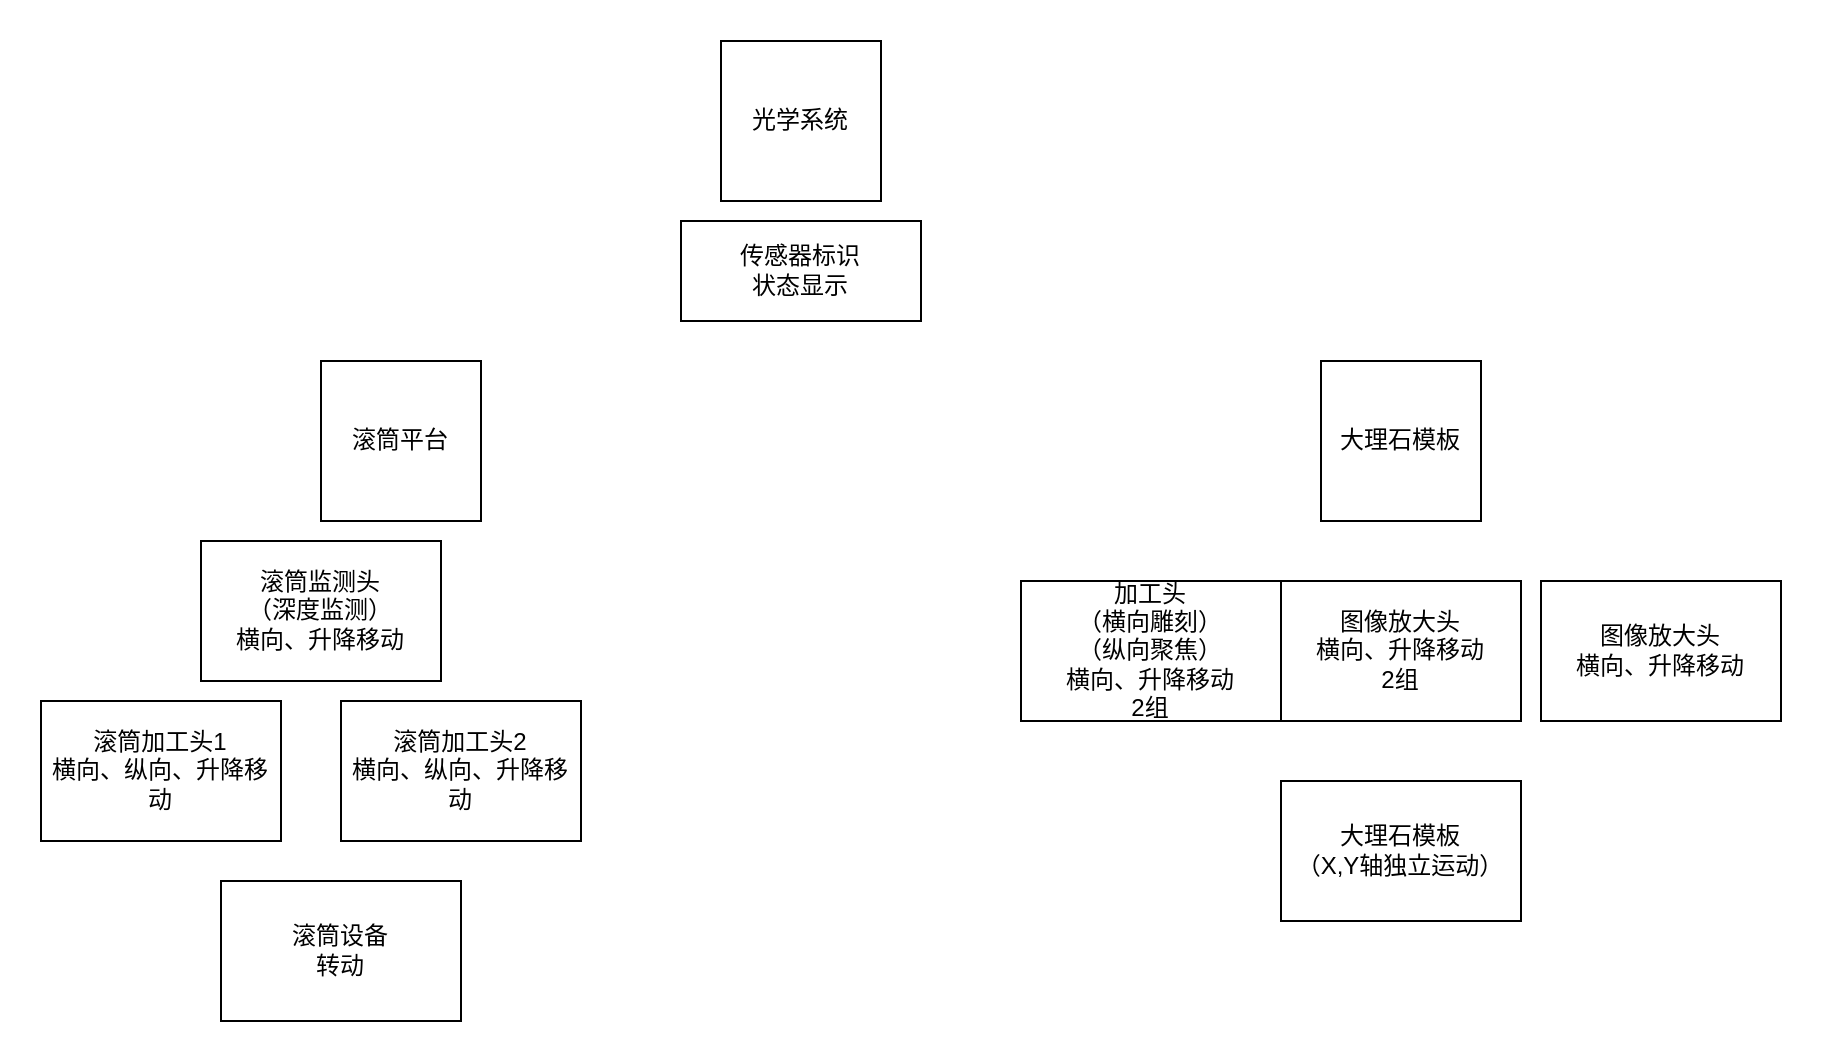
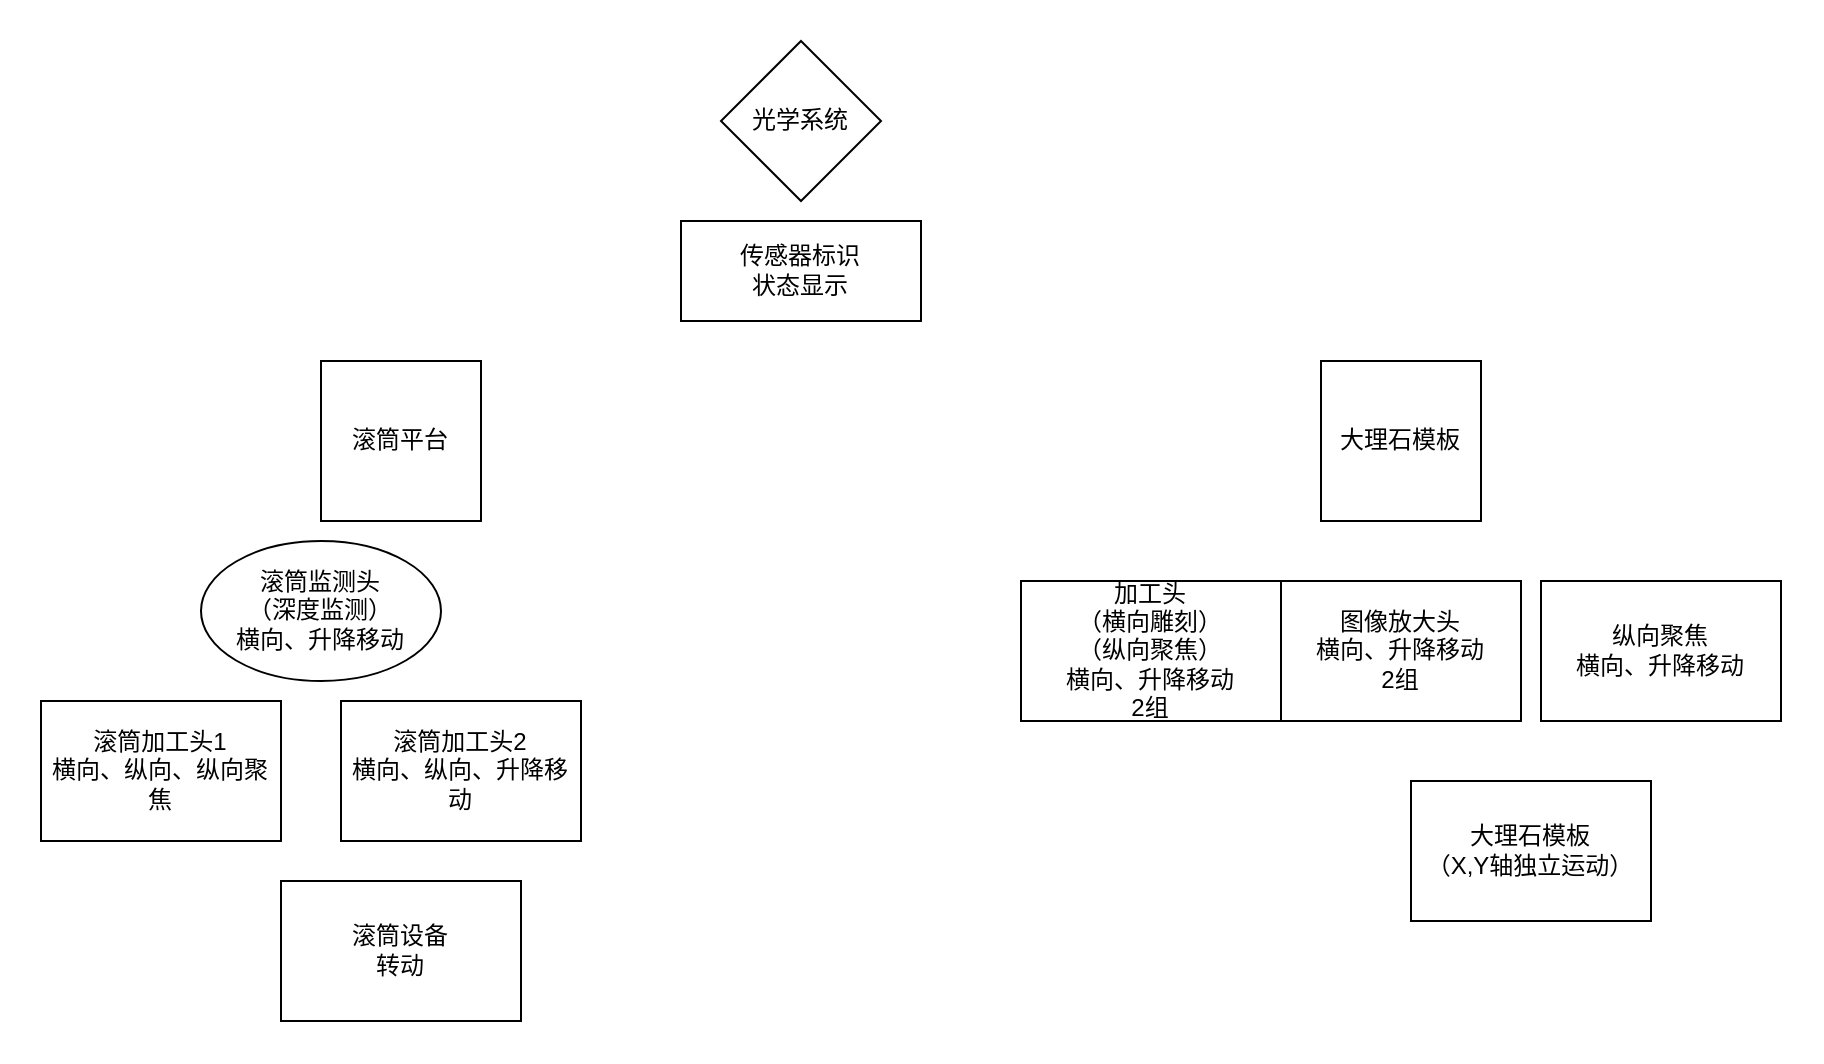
node "光学系统": shape rectangle -> diamond
node "滚筒监测头 （深度监测） 横向、升降移动": shape rectangle -> ellipse
node "图像放大头 横向、升降移动": label "图像放大头 横向、升降移动" -> "纵向聚焦 横向、升降移动"
node "滚筒加工头1 横向、纵向、升降移动": label "滚筒加工头1 横向、纵向、升降移动" -> "滚筒加工头1 横向、纵向、纵向聚焦"
node "大理石模板 （X,Y轴独立运动）": moved (1401, 851) -> (1531, 851)
node "滚筒设备 转动": moved (341, 951) -> (401, 951)
